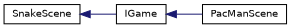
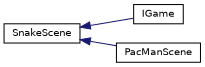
edge "PacManScene" -> "IGame": now "PacManScene" -> "SnakeScene"
